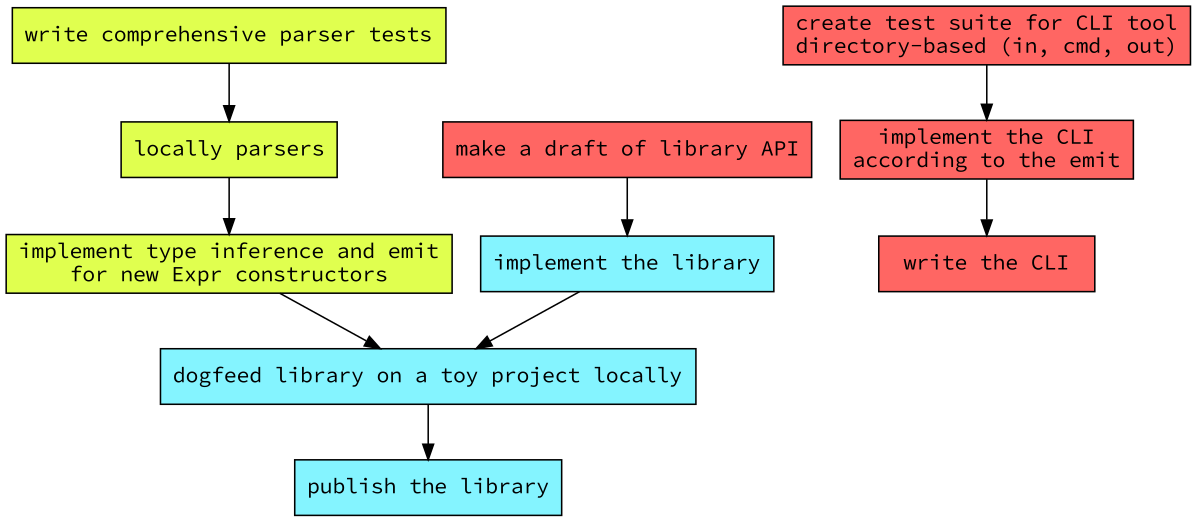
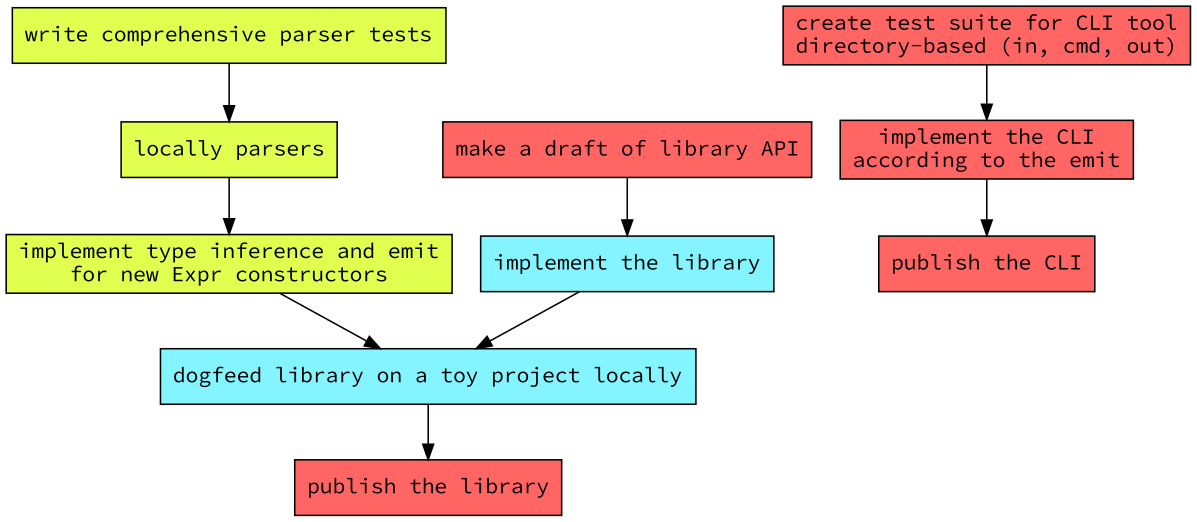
node "write the CLI": label "write the CLI" -> "publish the CLI"
node "publish the library": fillcolor #84f4ff -> #ff6663
